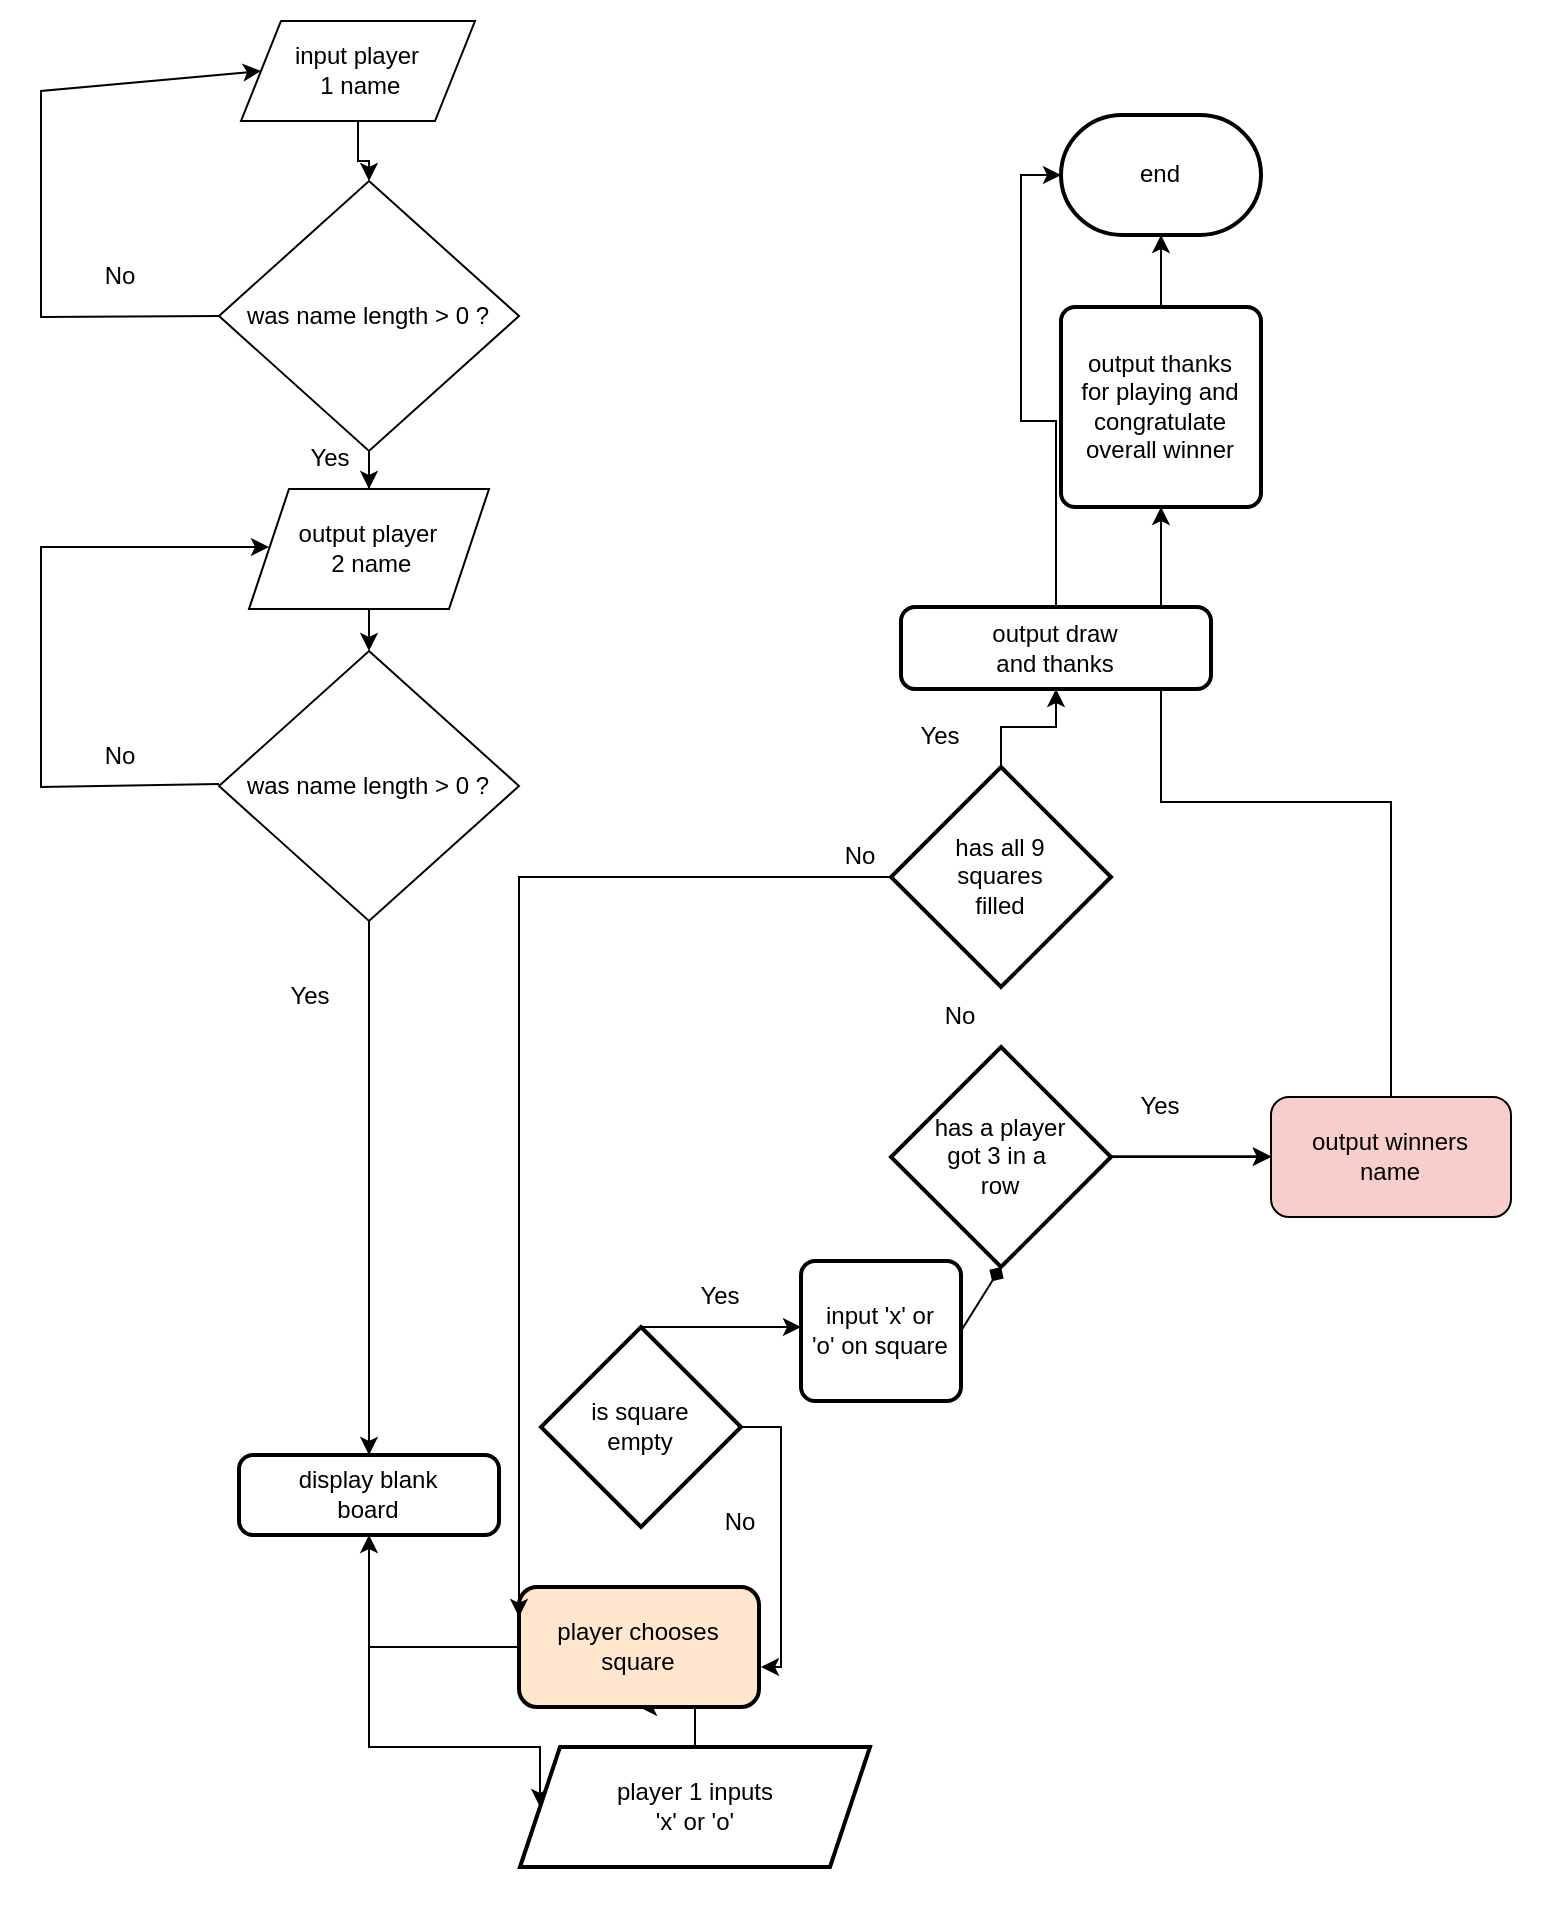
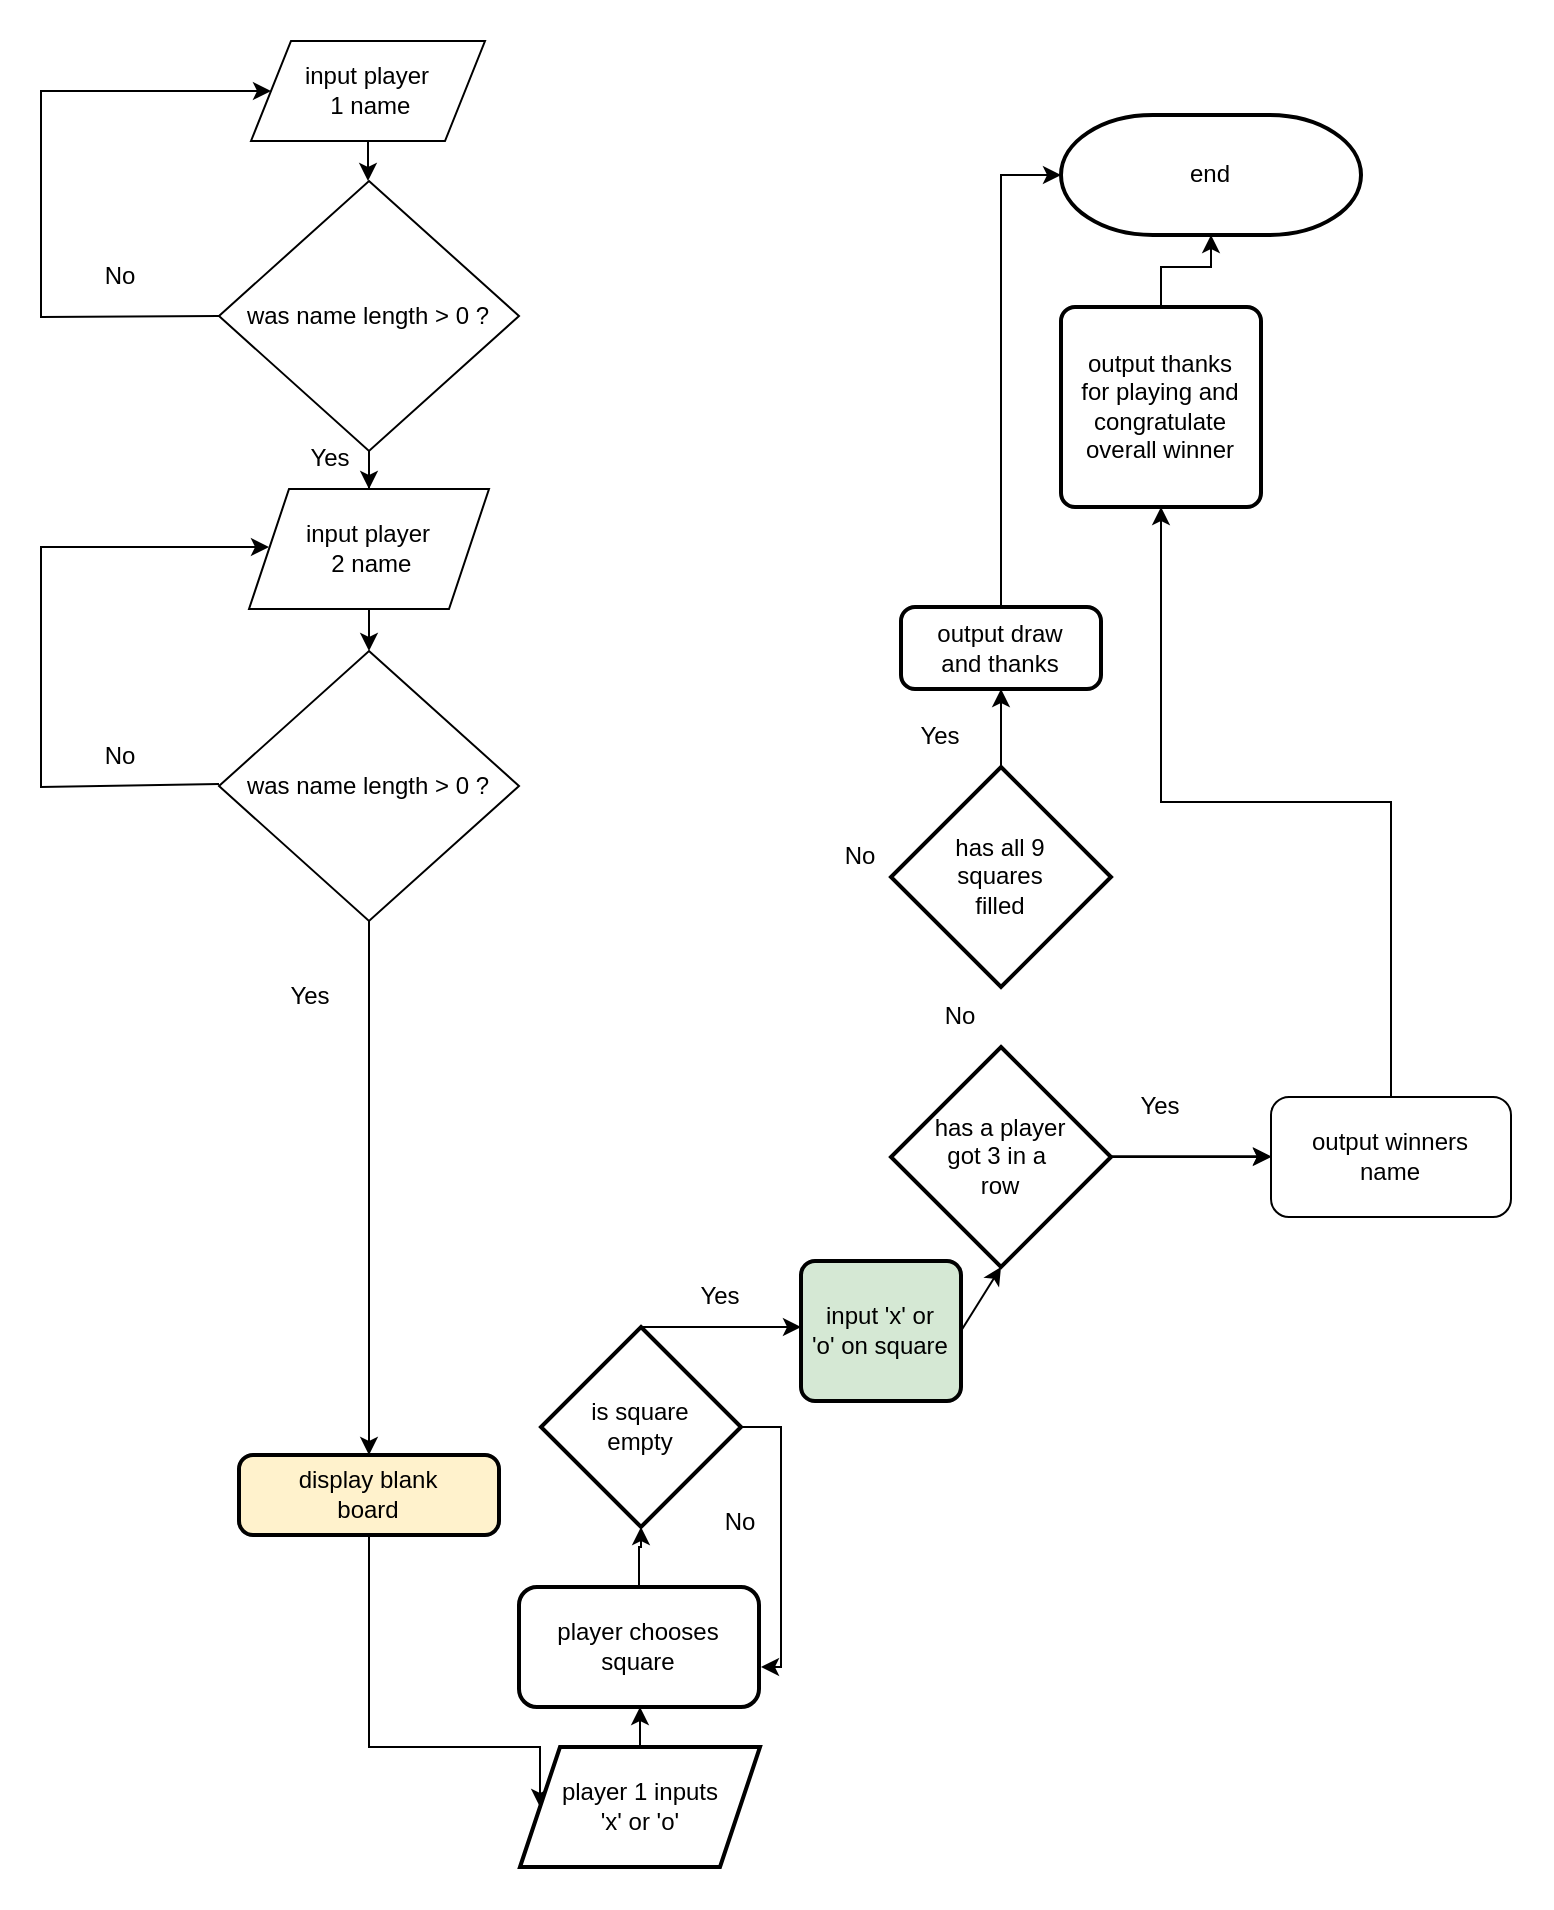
node "input player 1 name": moved (358, 71) -> (368, 91)
node "end": size 200x120 -> 300x120
node "output player 2 name": label "output player 2 name" -> "input player 2 name"
node "output draw and thanks": size 310x82 -> 200x82
edge "has all 9 squares filled" -> "player chooses square": removed
node "output winners name": fillcolor #f8cecc -> #ffffff
edge "input 'x' or 'o' on square" -> "has a player got 3 in a row": arrowhead diamond -> classic
node "input 'x' or 'o' on square": fillcolor #ffffff -> #d5e8d4
node "display blank board": fillcolor #ffffff -> #fff2cc
edge "player chooses square" -> "display blank board": now "player chooses square" -> "is square empty"
node "player chooses square": fillcolor #ffe6cc -> #ffffff
node "player 1 inputs 'x' or 'o'": size 350x120 -> 240x120
